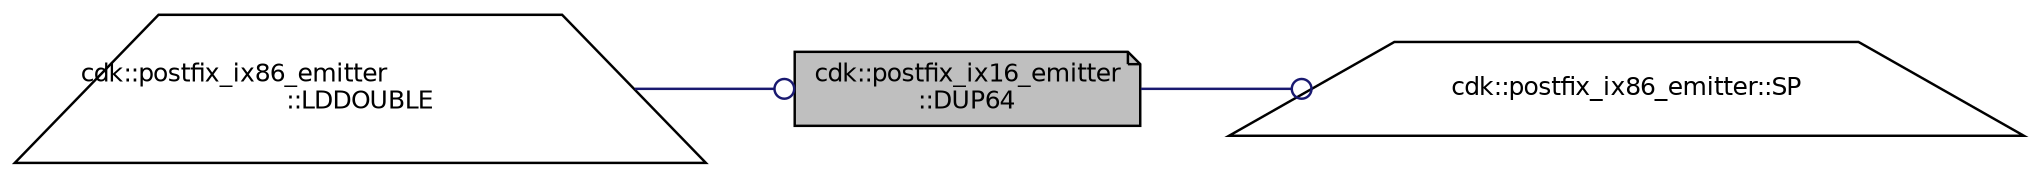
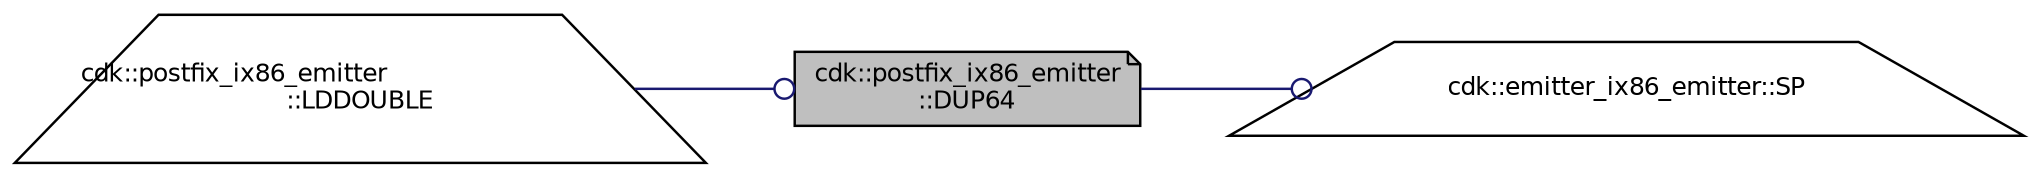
node "cdk::postfix_ix16_emitter ::DUP64": label "cdk::postfix_ix16_emitter ::DUP64" -> "cdk::postfix_ix86_emitter ::DUP64"
node "cdk::postfix_ix86_emitter::SP": label "cdk::postfix_ix86_emitter::SP" -> "cdk::emitter_ix86_emitter::SP"
